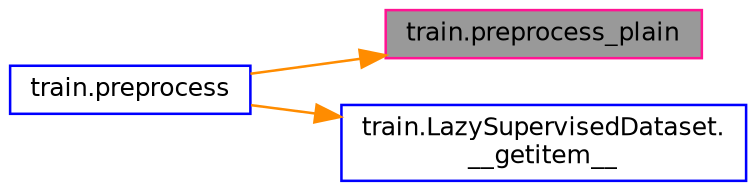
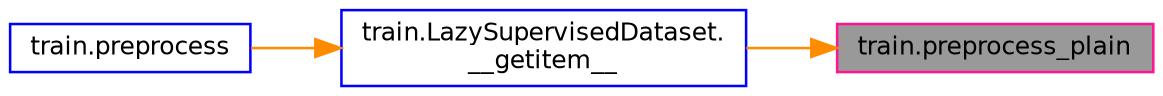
edge "train.preprocess" -> "train.preprocess_plain": now "train.LazySupervisedDataset. __getitem__" -> "train.preprocess_plain"
